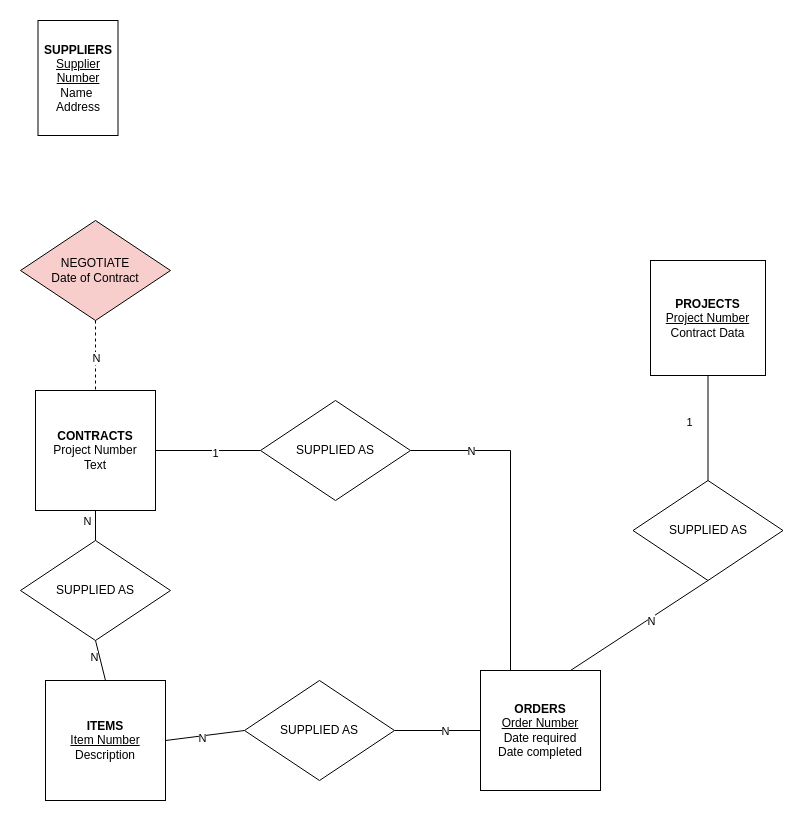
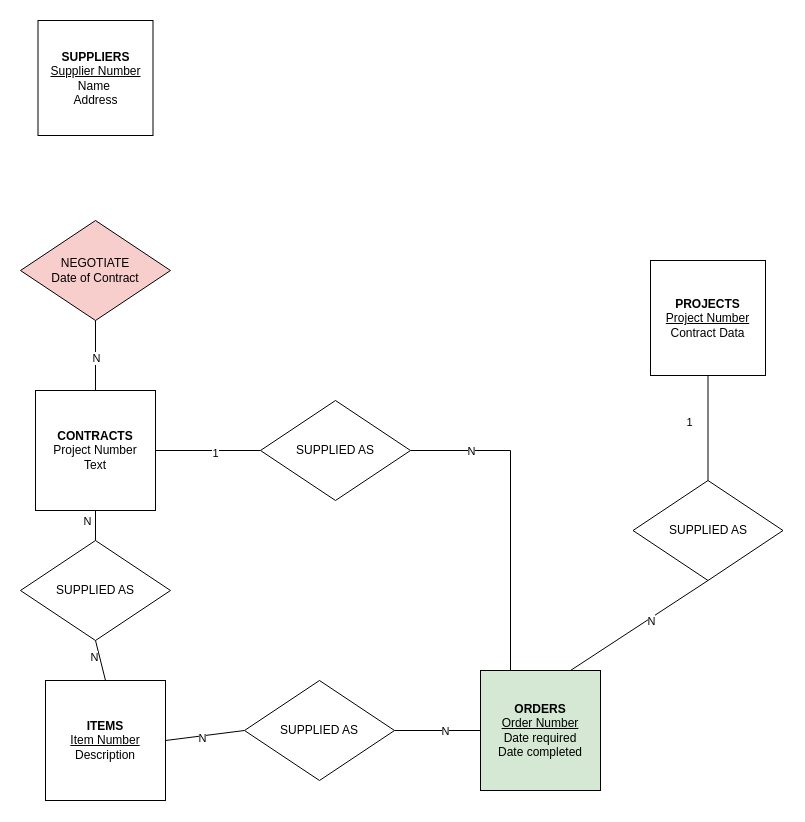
node "SUPPLIERS Supplier Number Name Address": size 80x115 -> 115x115
edge "NEGOTIATE Date of Contract" -- "CONTRACTS Project Number Text": style dashed -> solid
node "ORDERS Order Number Date required Date completed": fillcolor #ffffff -> #d5e8d4
